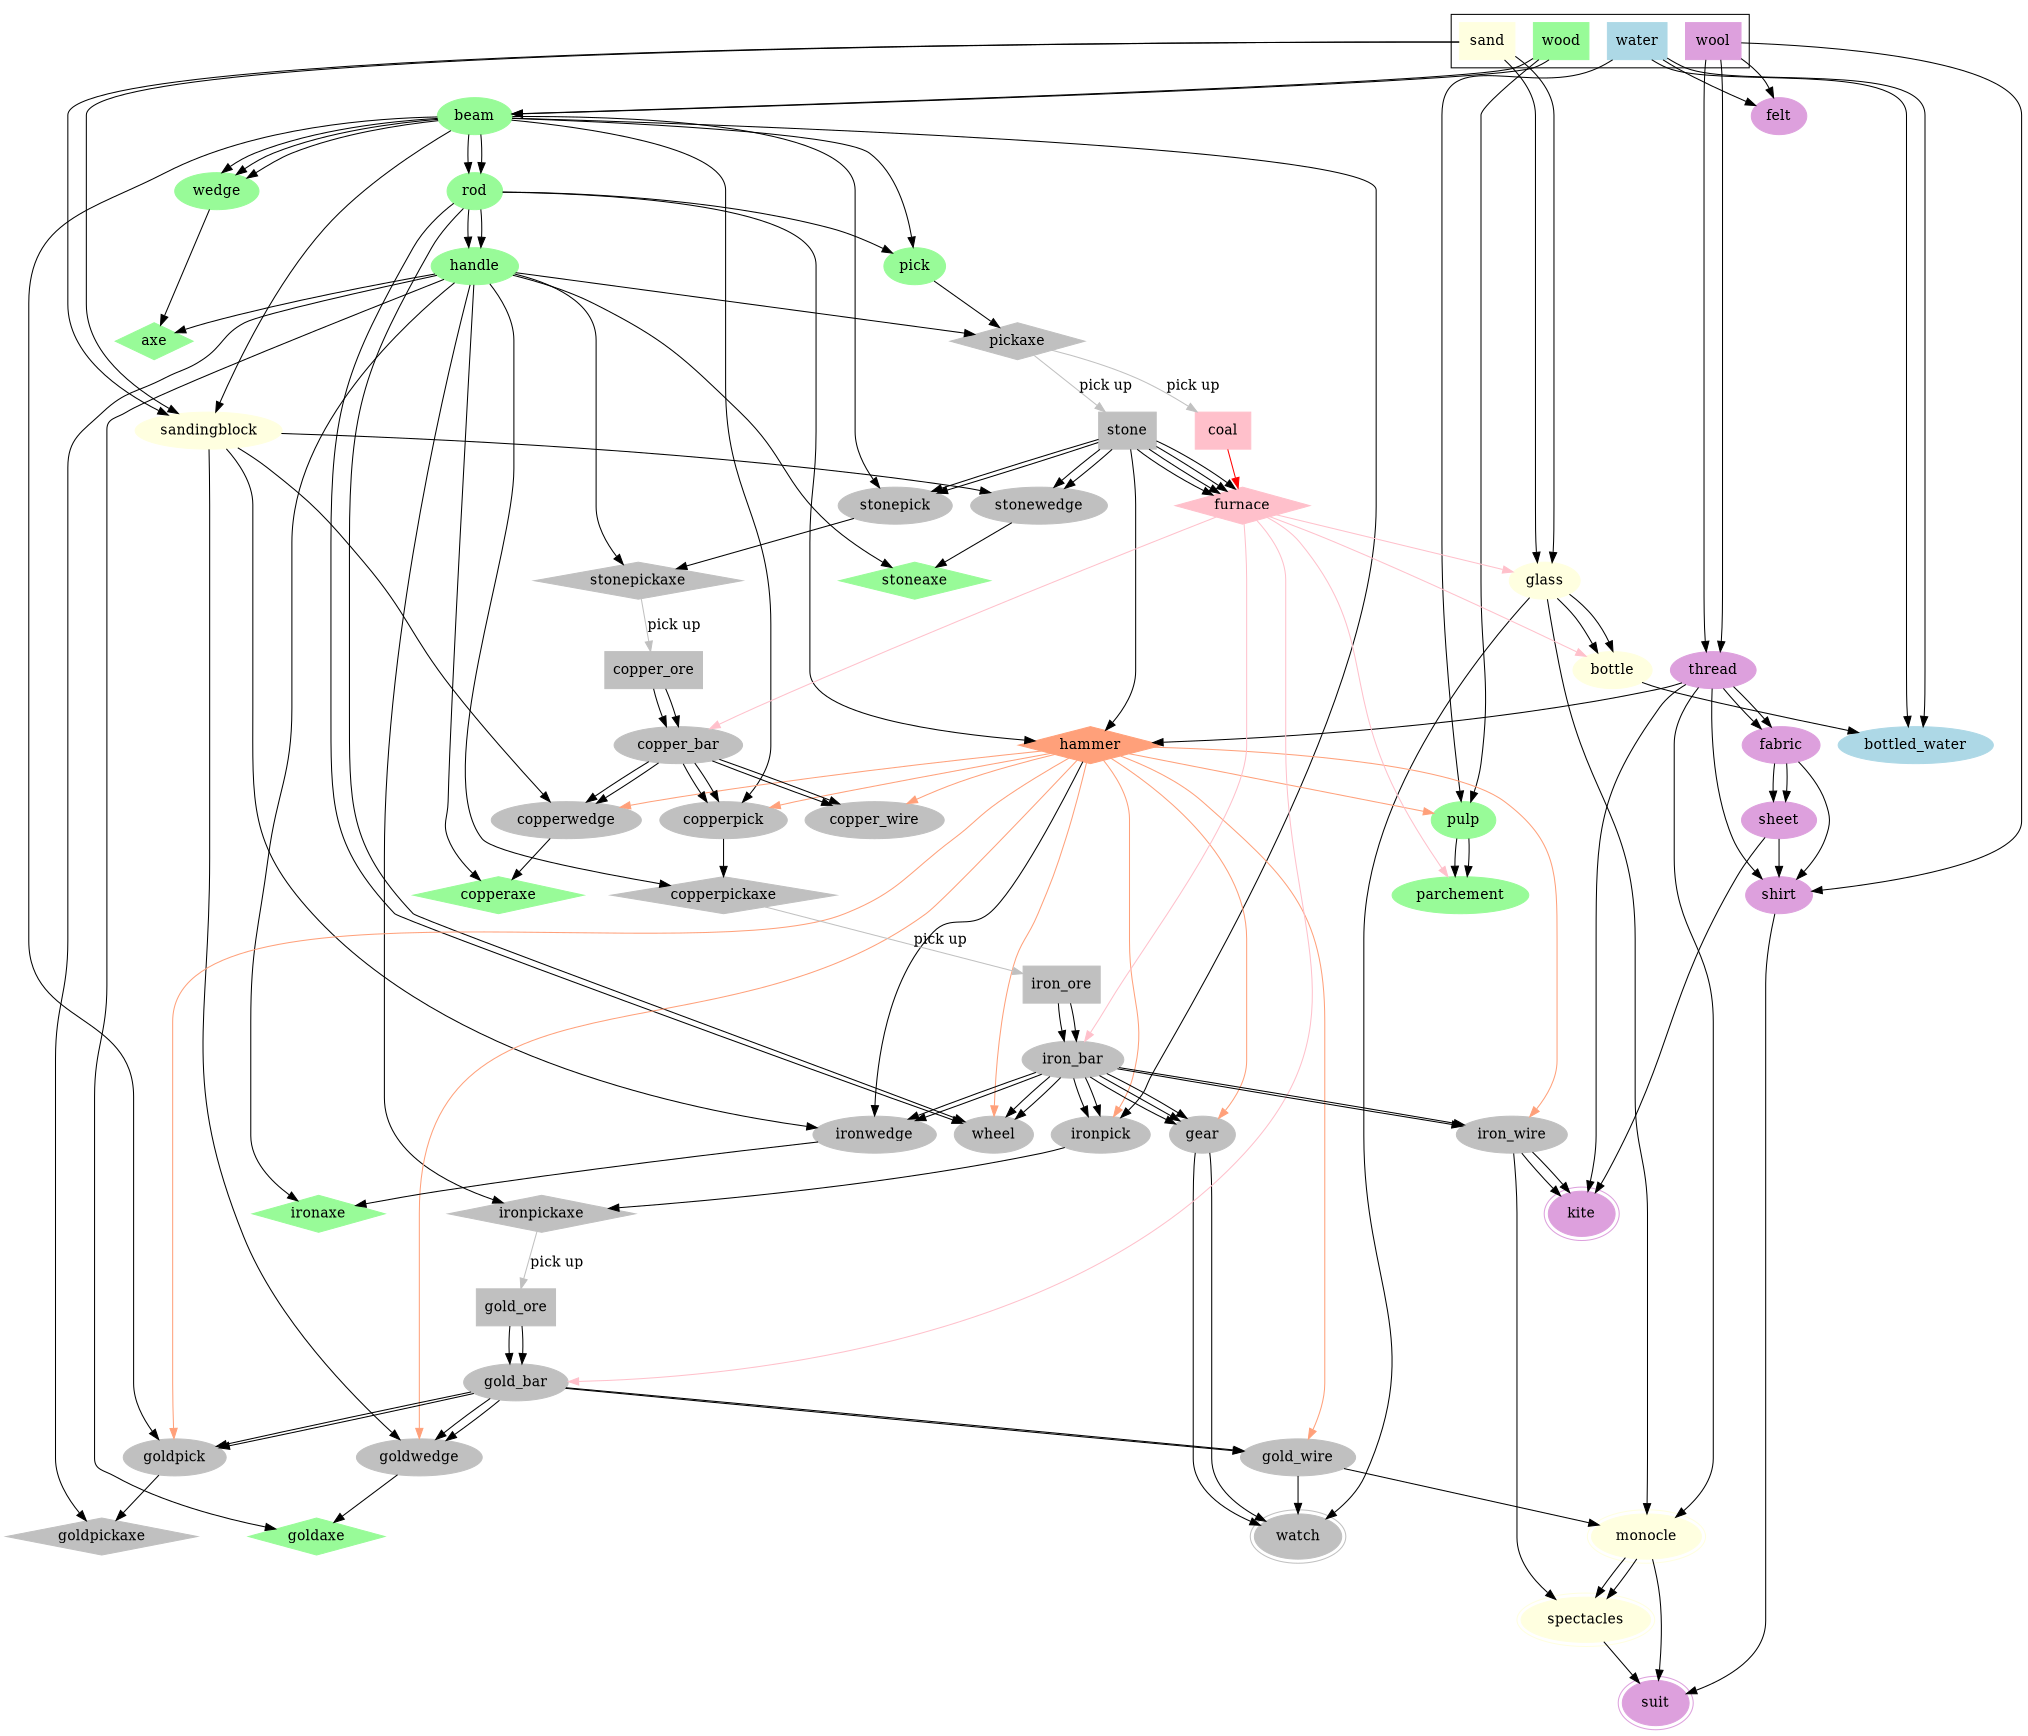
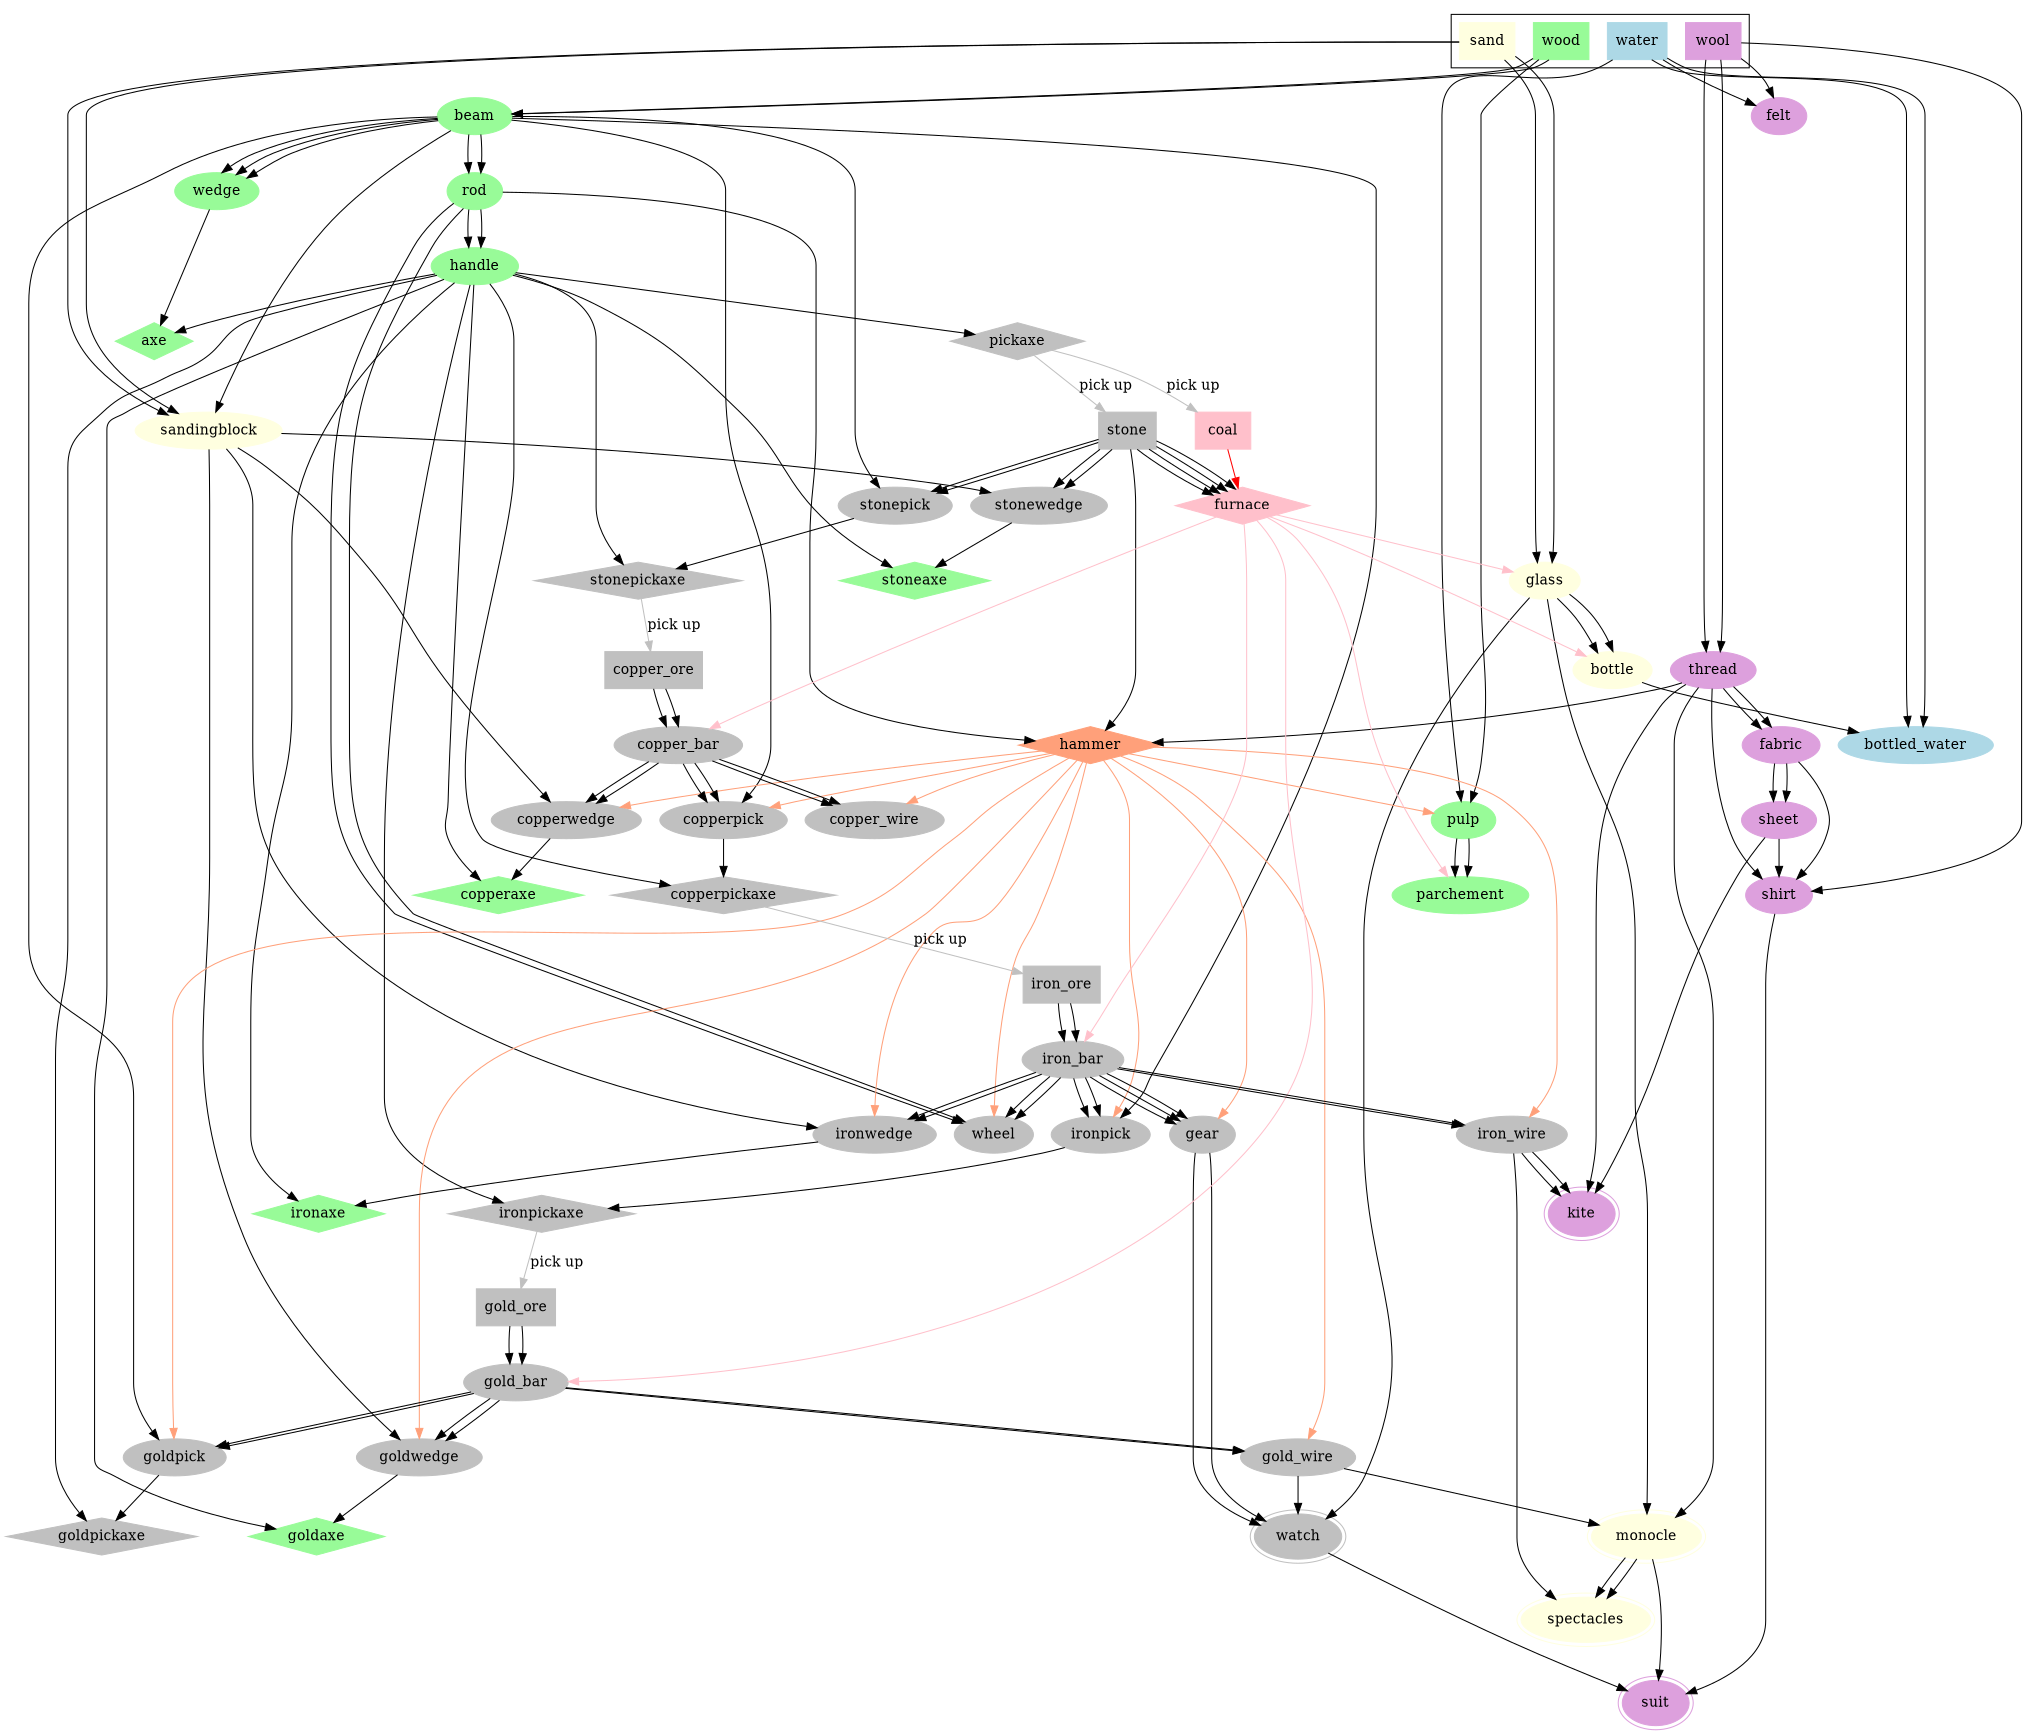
node "pick": removed
edge "hammer" -> "ironwedge": color black -> lightsalmon
edge "spectacles" -> "suit": now "watch" -> "suit"
